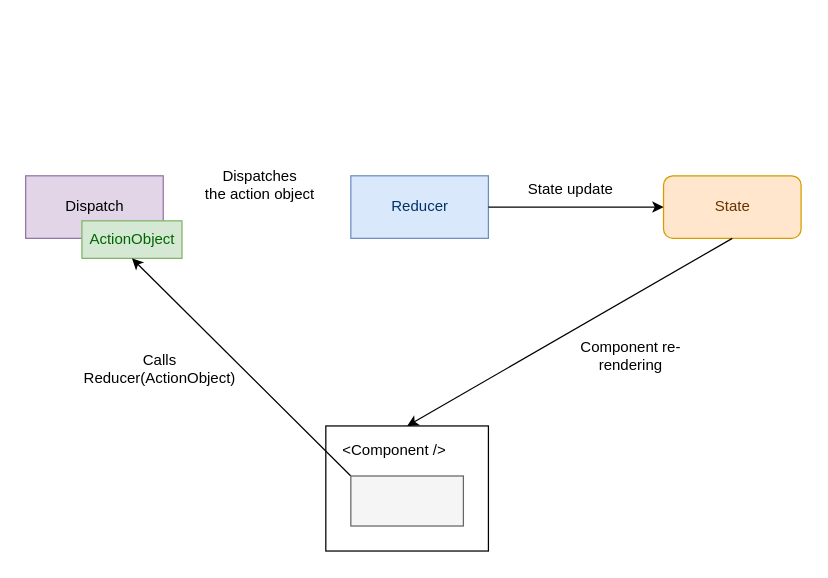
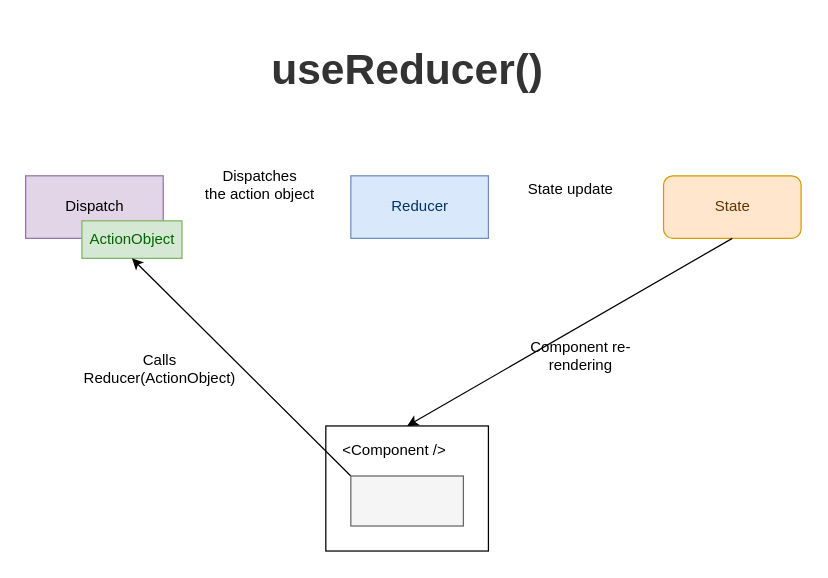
node "useReducer()": added
edge "Reducer" -> "State": removed
node "Component re-rendering": moved (631, 356) -> (581, 356)
